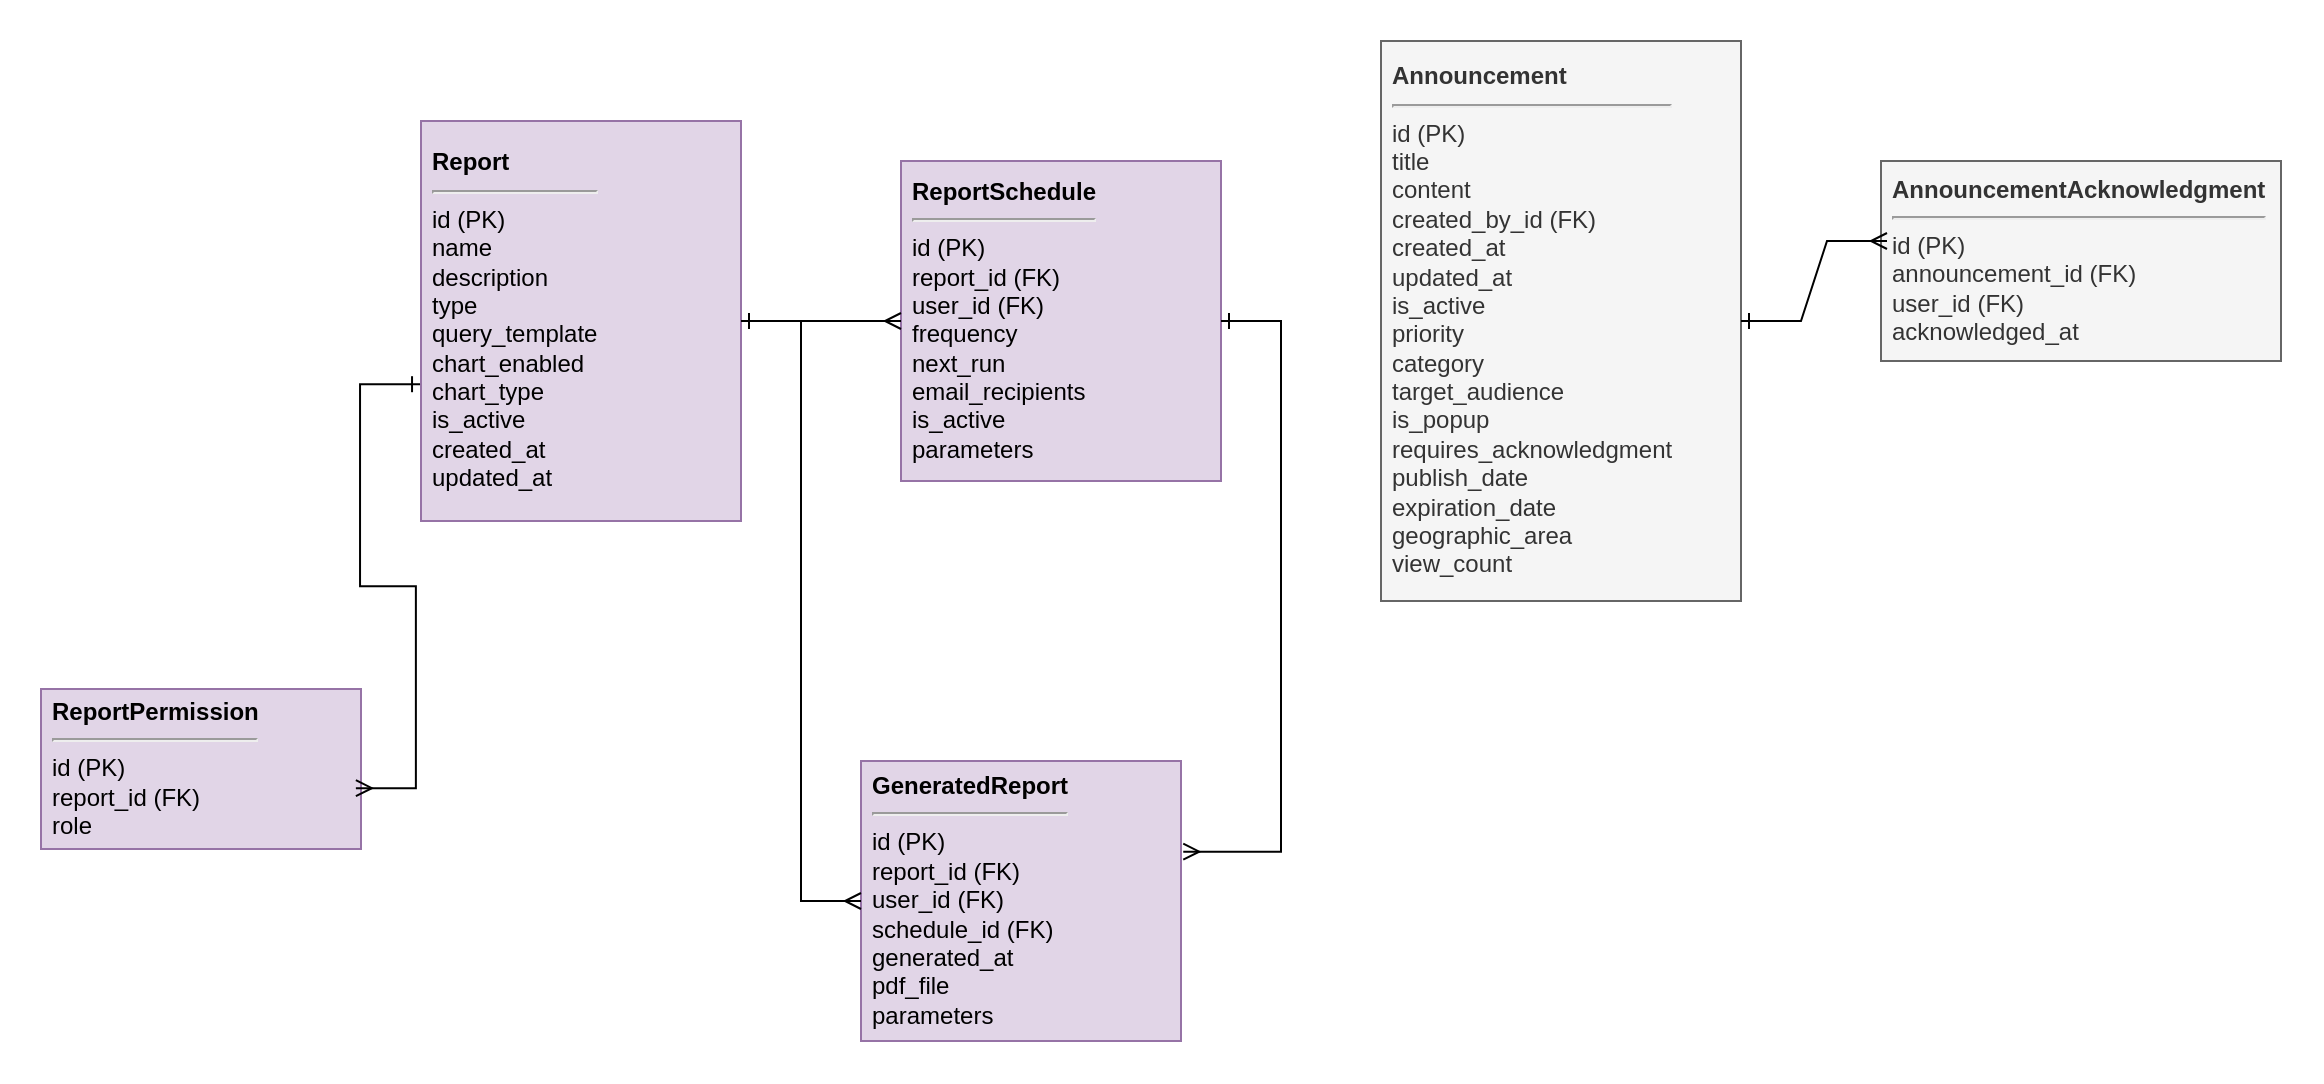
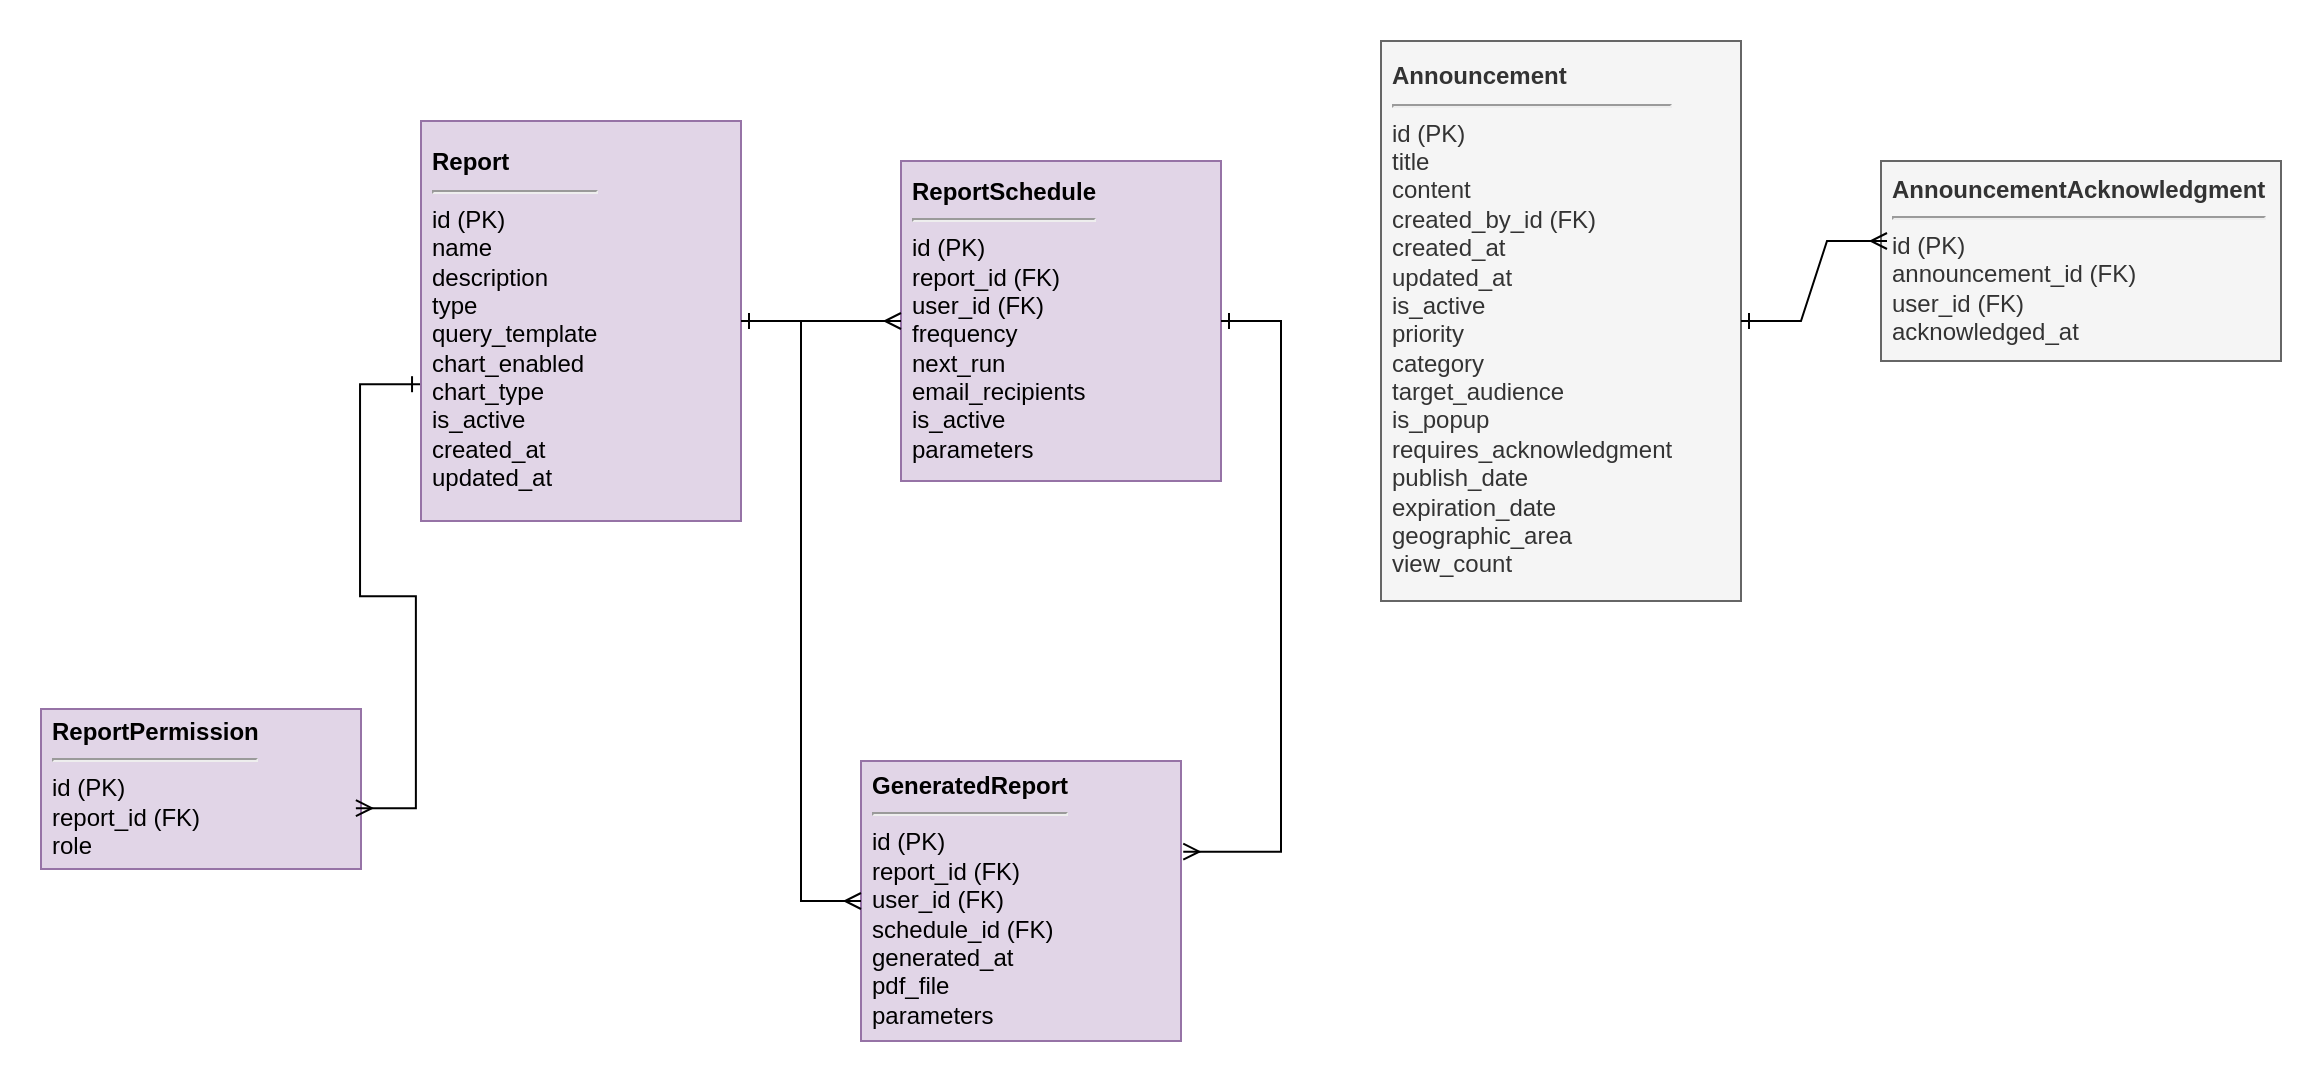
node "ReportPermission id (PK) report_id (FK) role": moved (201, 769) -> (201, 789)
